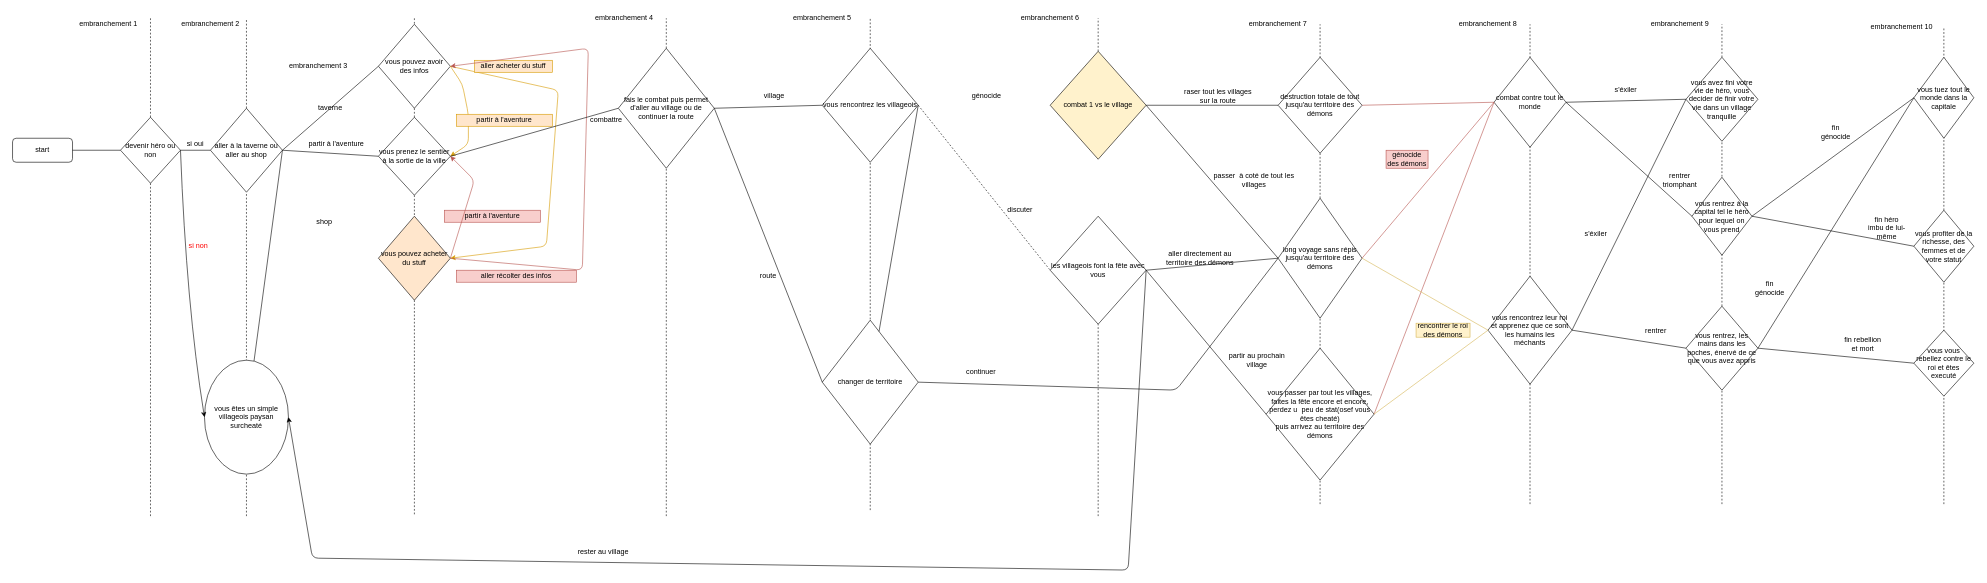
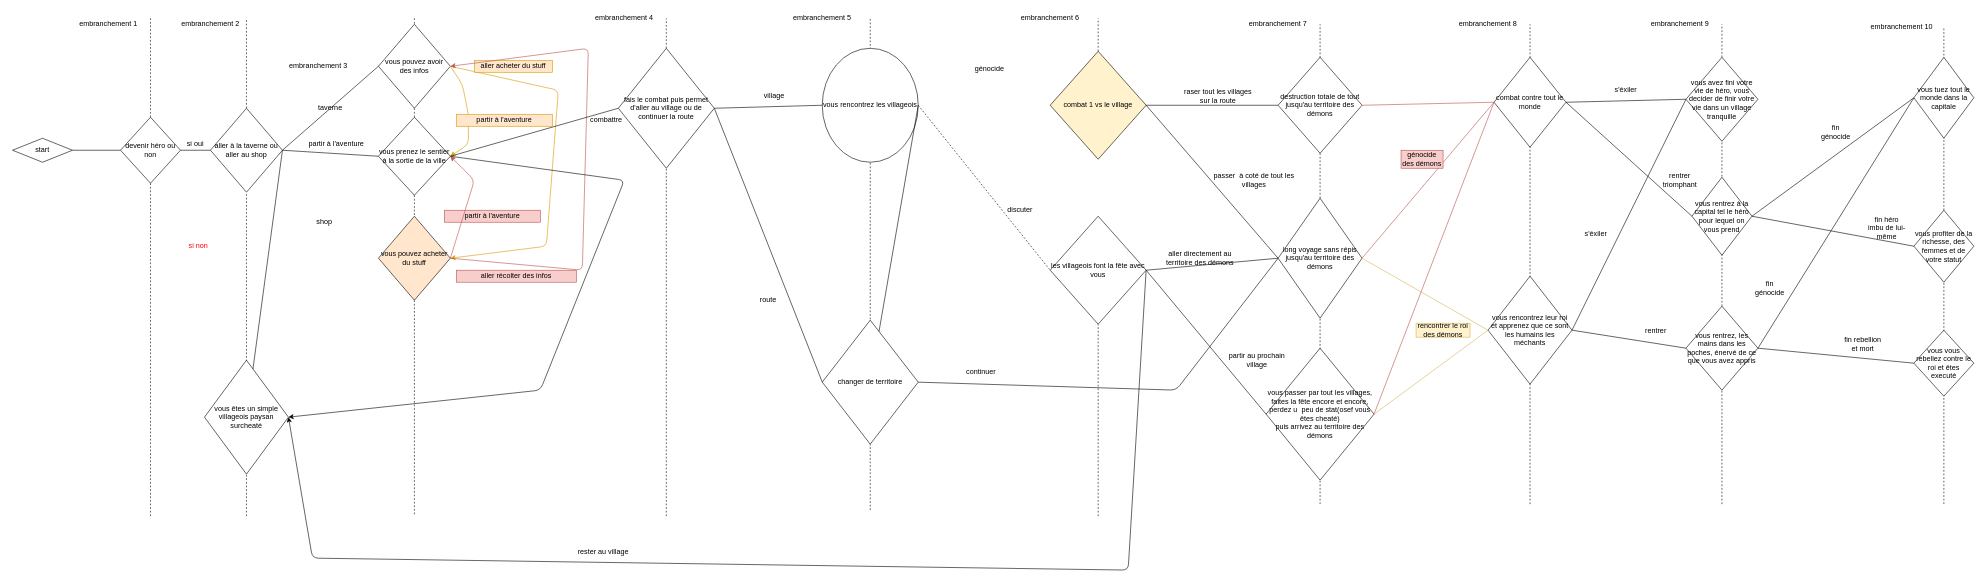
node "génocide": moved (987, 96) -> (990, 69)
node "vous rencontrez les villageois": shape diamond -> ellipse
node "start": shape rounded rectangle -> diamond
node "génocide des démons": moved (1407, 159) -> (1422, 159)
node "route": moved (768, 276) -> (768, 300)
edge "devenir héro ou non" -> "vous êtes un simple villageois paysan surcheaté": removed
edge "vous prenez le sentier à la sortie de la ville" -> "vous êtes un simple villageois paysan surcheaté": added
node "vous êtes un simple villageois paysan surcheaté": shape ellipse -> diamond
